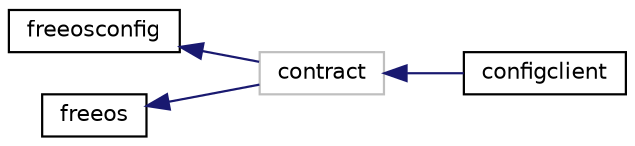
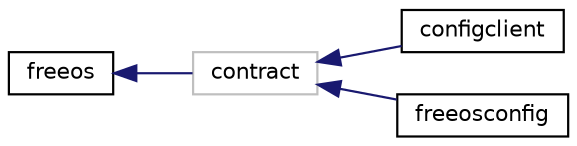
edge "contract" -> "freeosconfig": reversed
